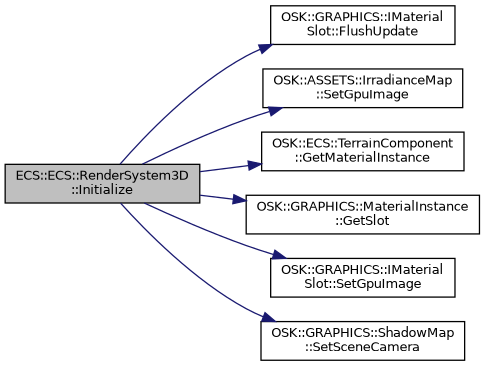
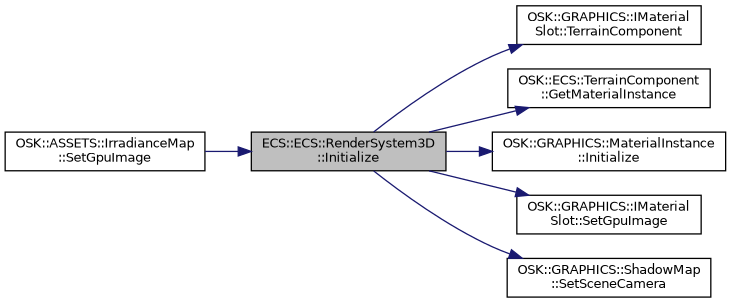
node "OSK::GRAPHICS::IMaterial Slot::FlushUpdate": label "OSK::GRAPHICS::IMaterial Slot::FlushUpdate" -> "OSK::GRAPHICS::IMaterial Slot::TerrainComponent"
edge "ECS::ECS::RenderSystem3D ::Initialize" -> "OSK::ASSETS::IrradianceMap ::SetGpuImage": reversed
node "OSK::GRAPHICS::MaterialInstance ::GetSlot": label "OSK::GRAPHICS::MaterialInstance ::GetSlot" -> "OSK::GRAPHICS::MaterialInstance ::Initialize"
